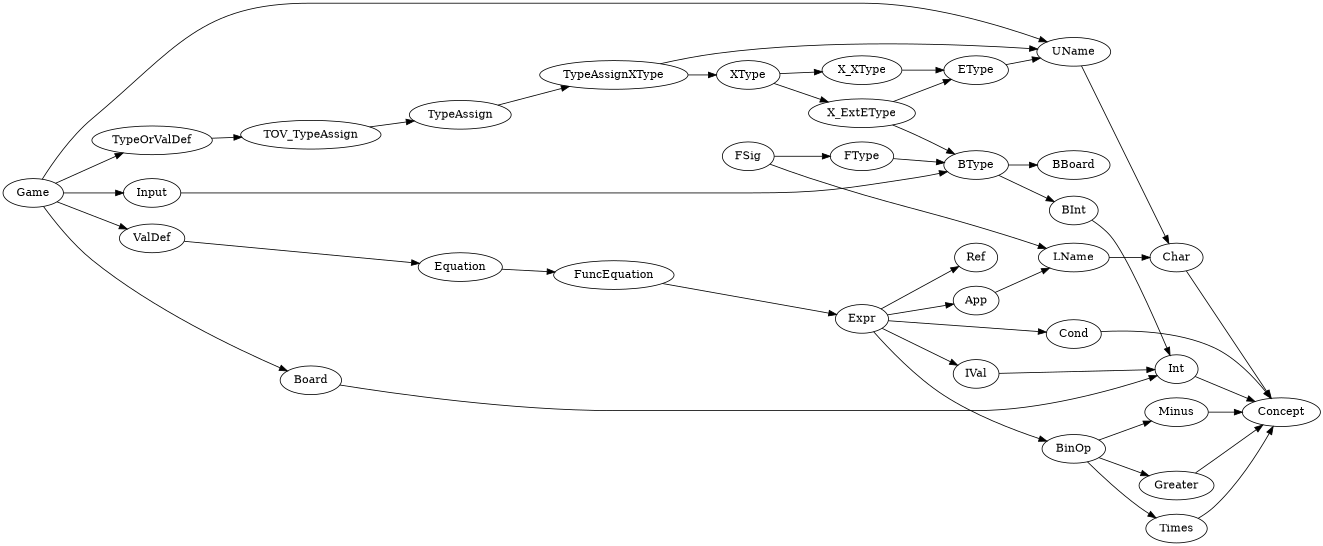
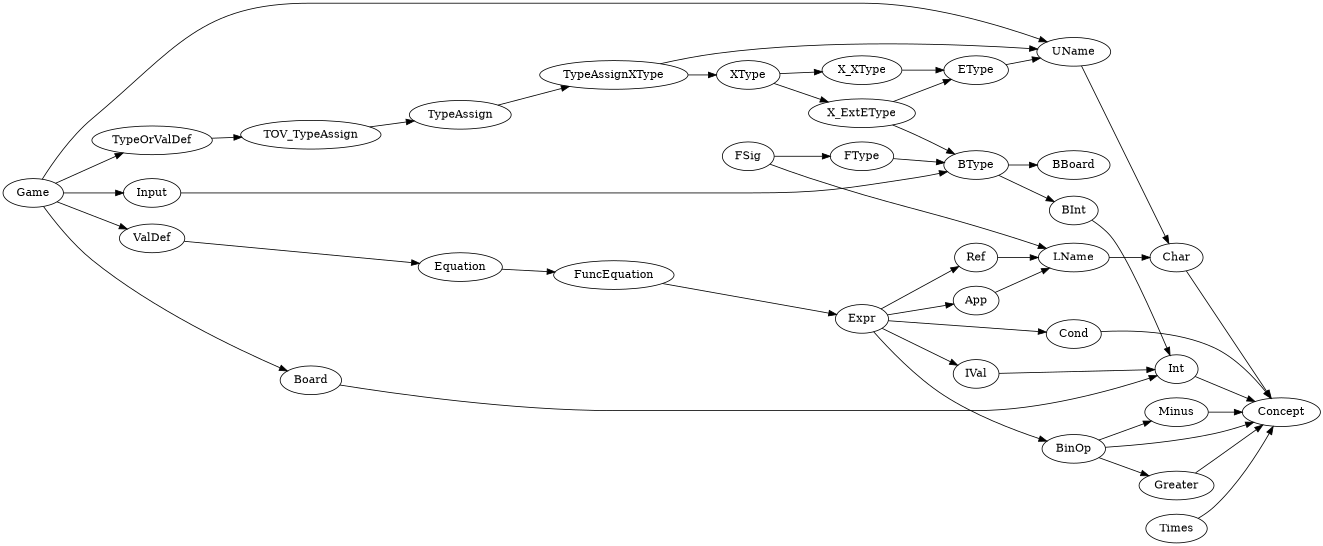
edge "Ref" -> "LName": added
edge "BinOp" -> "Times": now "BinOp" -> "Concept"
